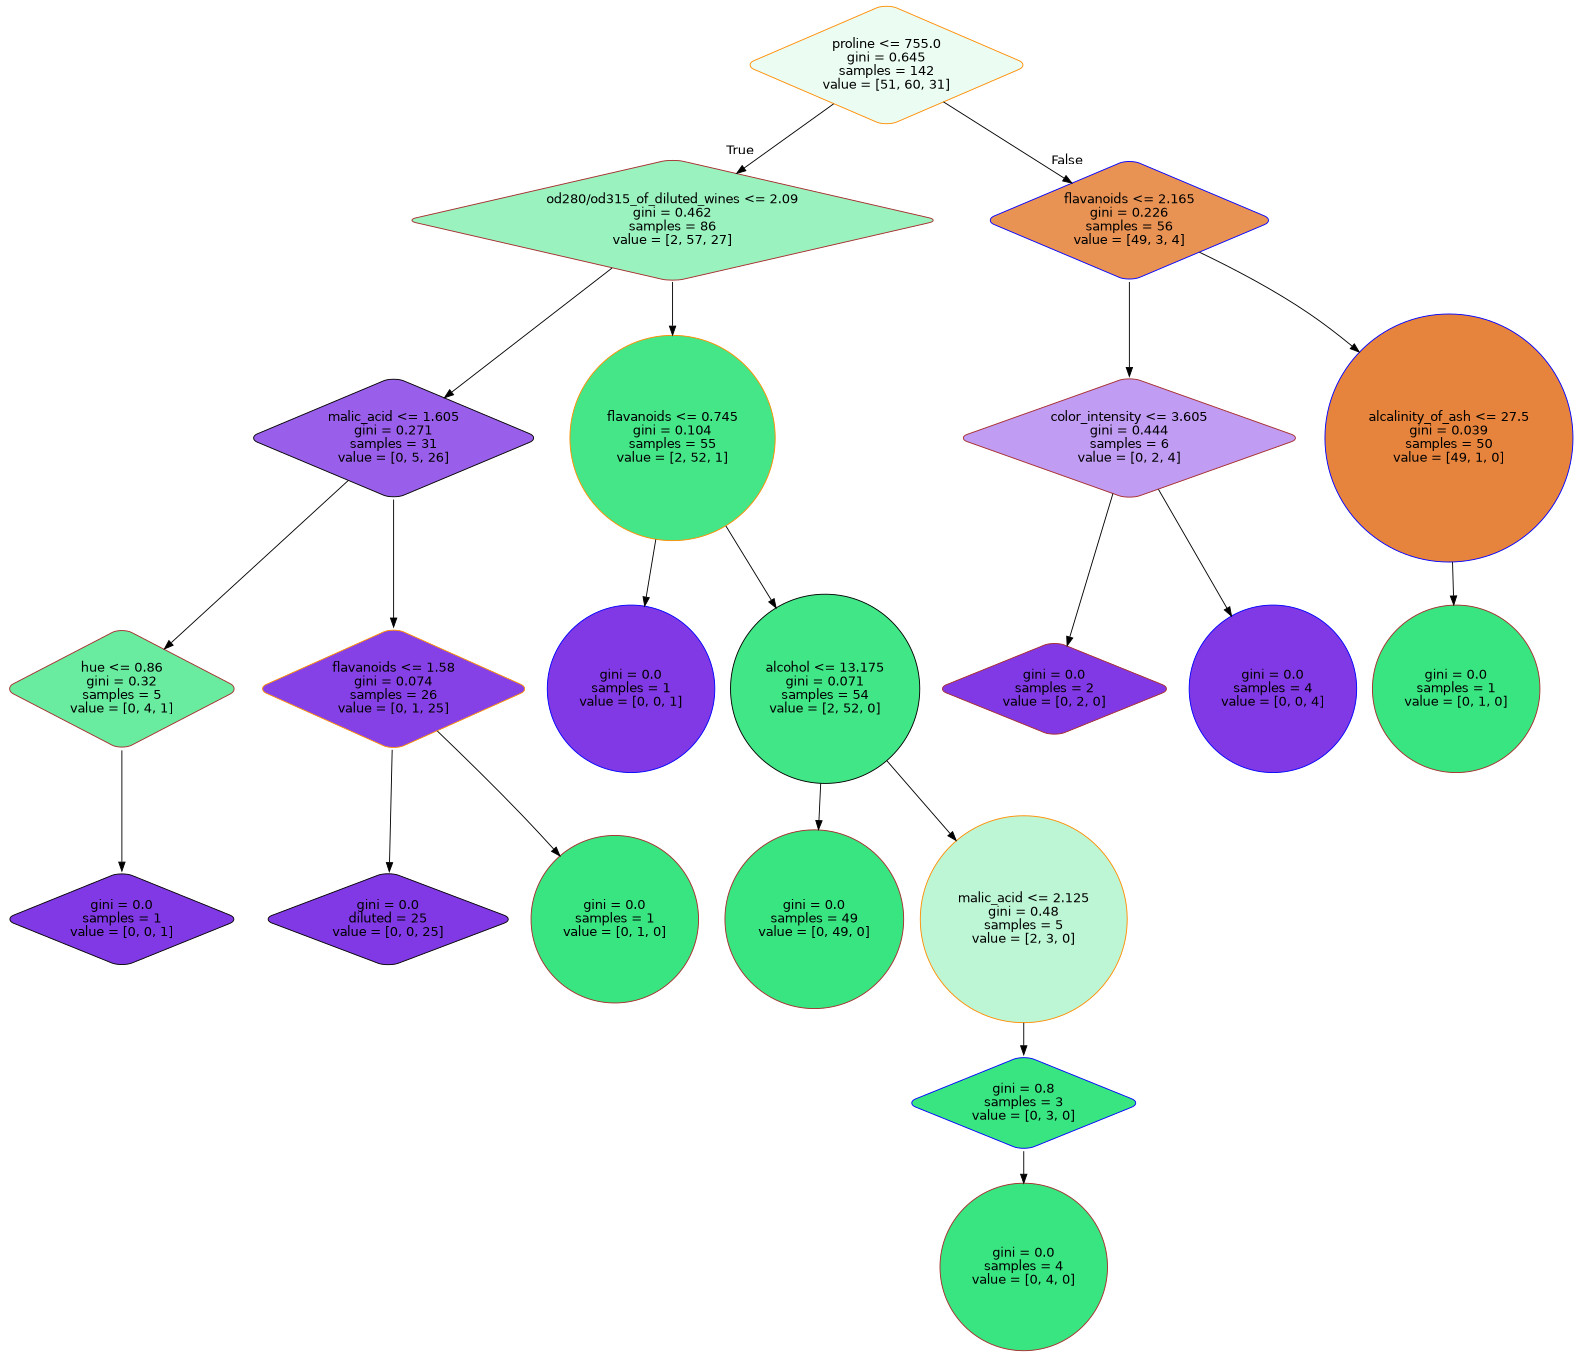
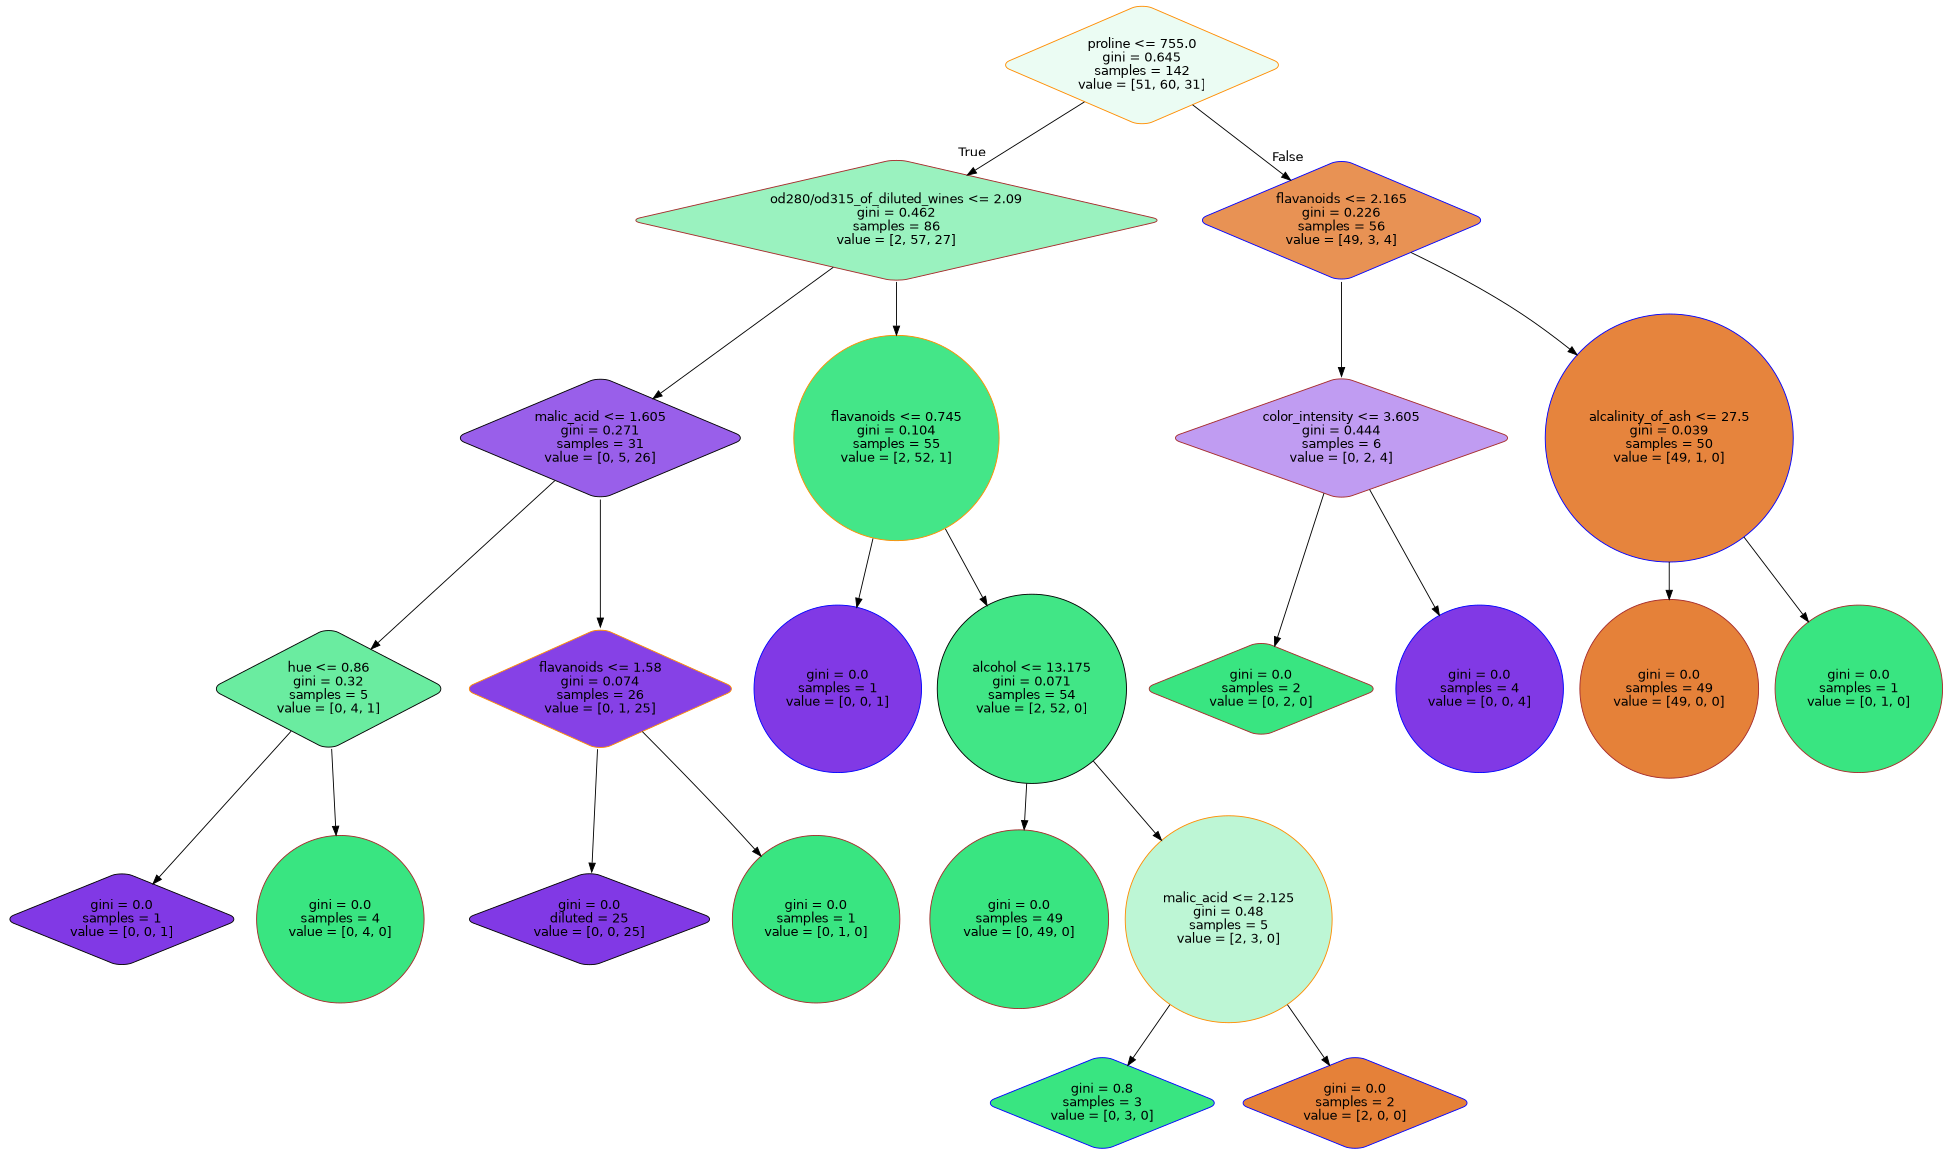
node "hue <= 0.86 gini = 0.32 samples = 5 value = [0, 4, 1]": color brown -> black
node "gini = 0.0 samples = 2 value = [0, 2, 0]": fillcolor #8139e5 -> #39e581
node "gini = 0.0 samples = 49 value = [49, 0, 0]": added
node "gini = 0.0 samples = 2 value = [2, 0, 0]": added
edge "gini = 0.8 samples = 3 value = [0, 3, 0]" -> "gini = 0.0 samples = 4 value = [0, 4, 0]": now "hue <= 0.86 gini = 0.32 samples = 5 value = [0, 4, 1]" -> "gini = 0.0 samples = 4 value = [0, 4, 0]"
